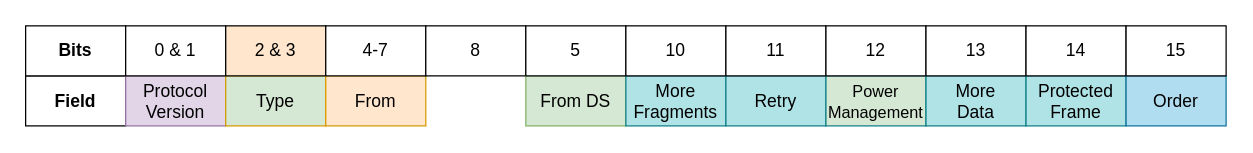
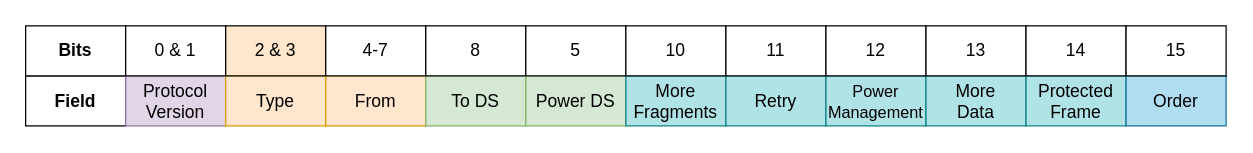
node "Type": fillcolor #d5e8d4 -> #ffe6cc
node "To DS": added
node "From DS": label "From DS" -> "Power DS"
node "Power Management": fillcolor #d5e8d4 -> #b0e3e6
